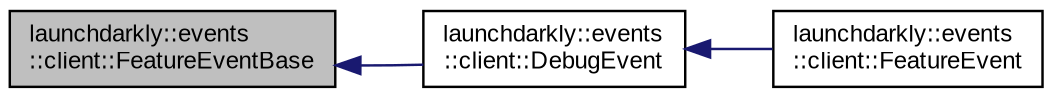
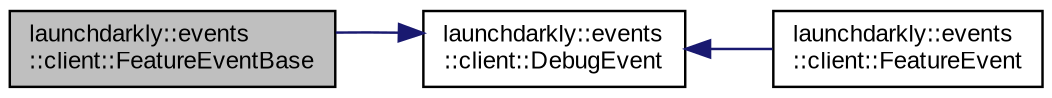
edge "launchdarkly::events ::client::DebugEvent" -> "launchdarkly::events ::client::FeatureEventBase": reversed
